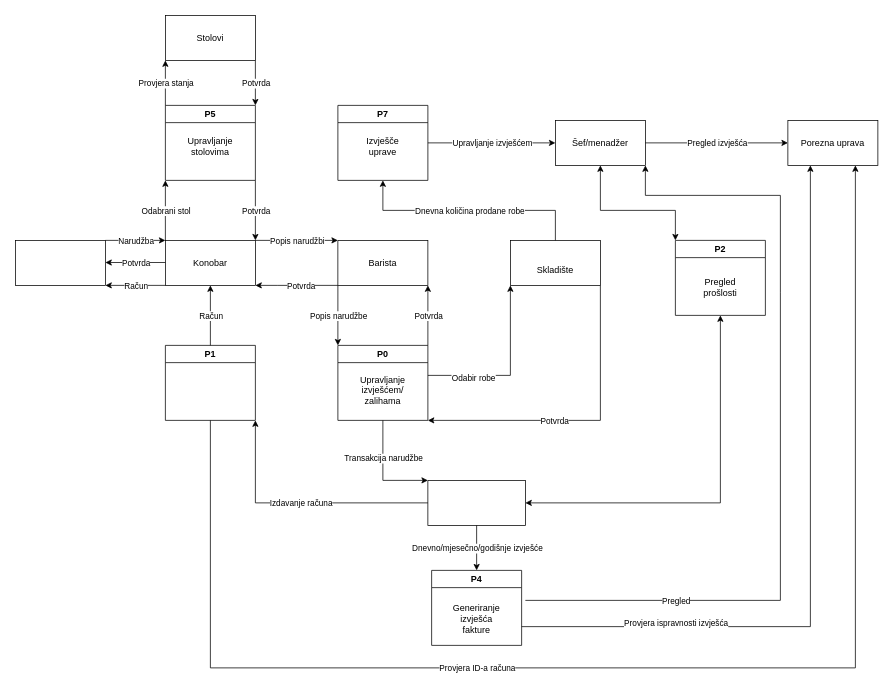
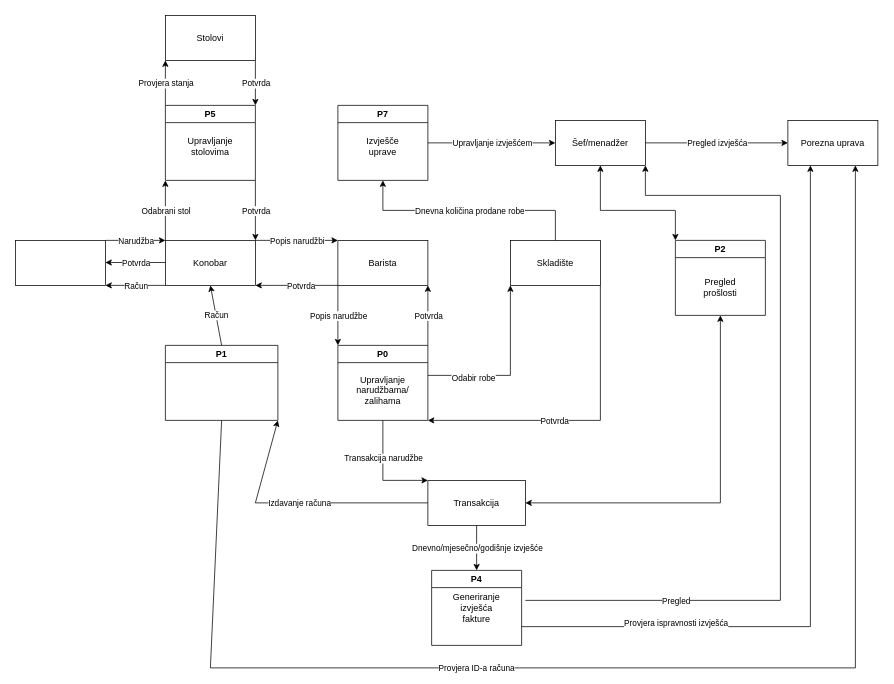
node "Skladište": moved (555, 270) -> (555, 263)
node "P1": size 90x75 -> 113x75
node "Upravljanje izvješćem/ zalihama": label "Upravljanje izvješćem/ zalihama" -> "Upravljanje narudžbama/ zalihama"
node "Transakcija": added
node "Generiranje izvješća fakture": moved (477, 619) -> (477, 608)
